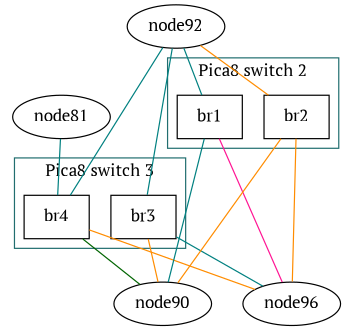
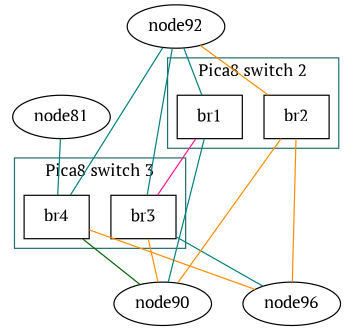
edge "br1" -- "node96": now "br1" -- "br3"
